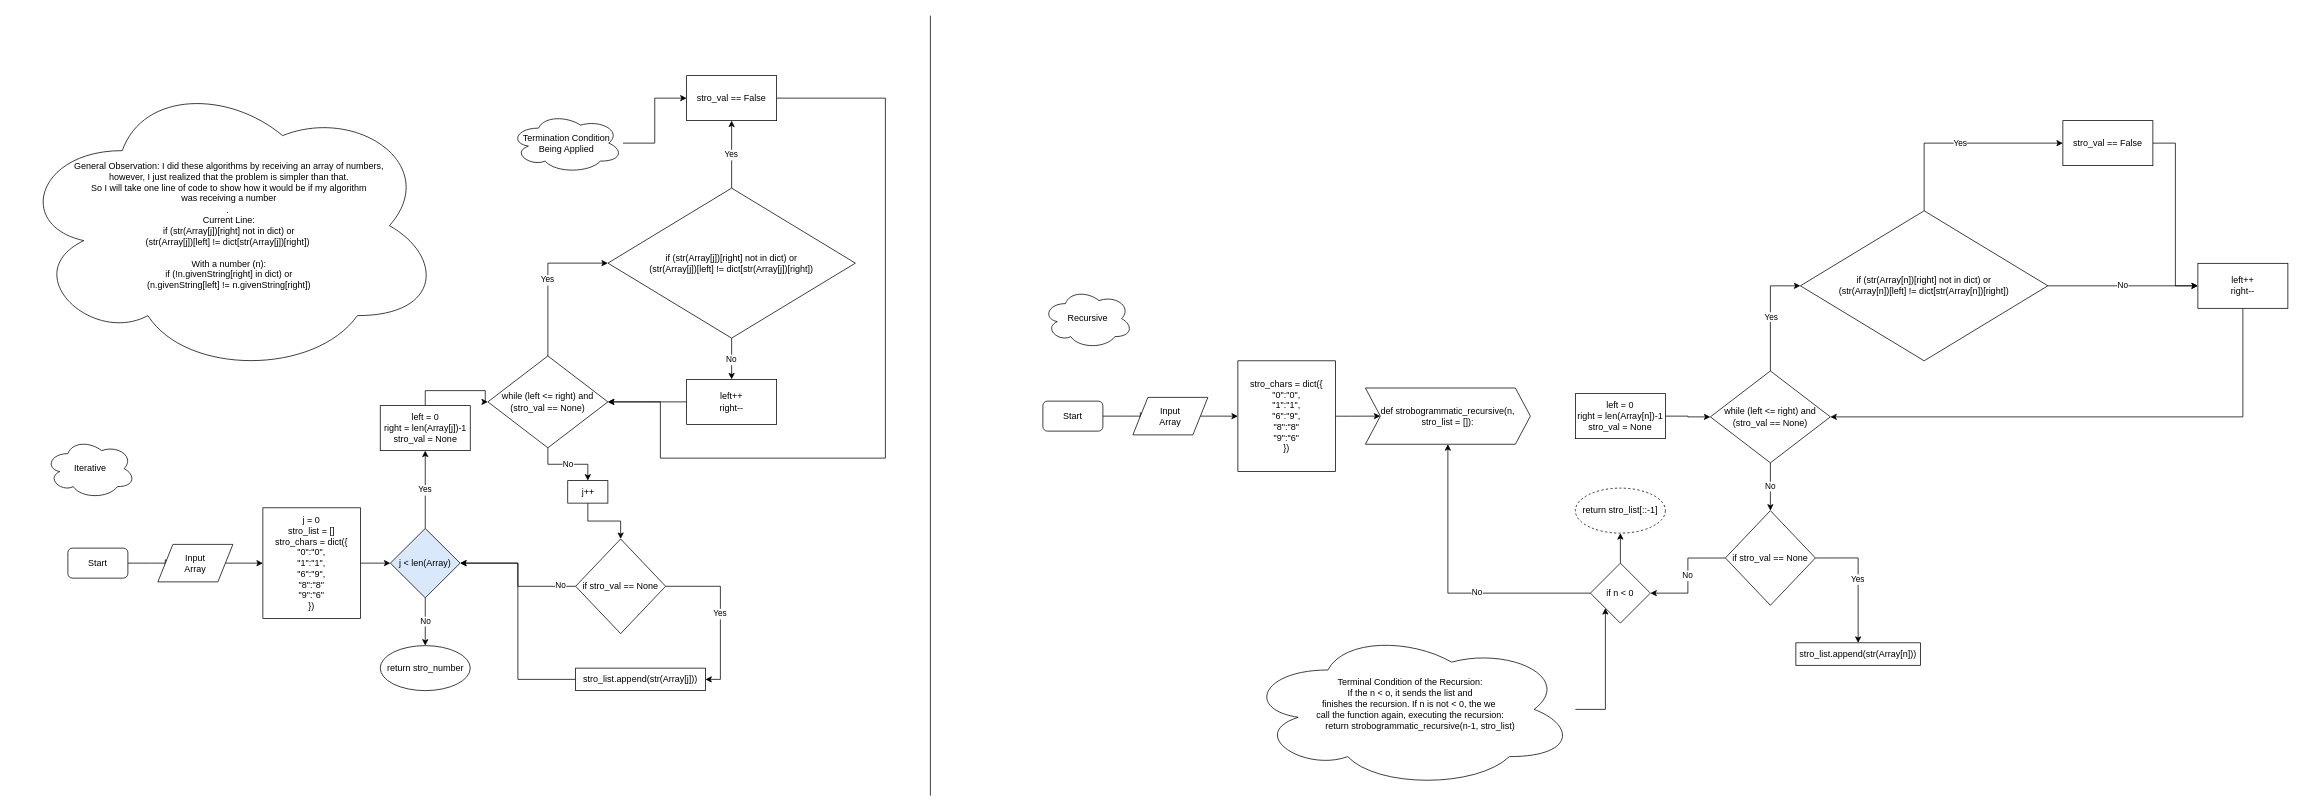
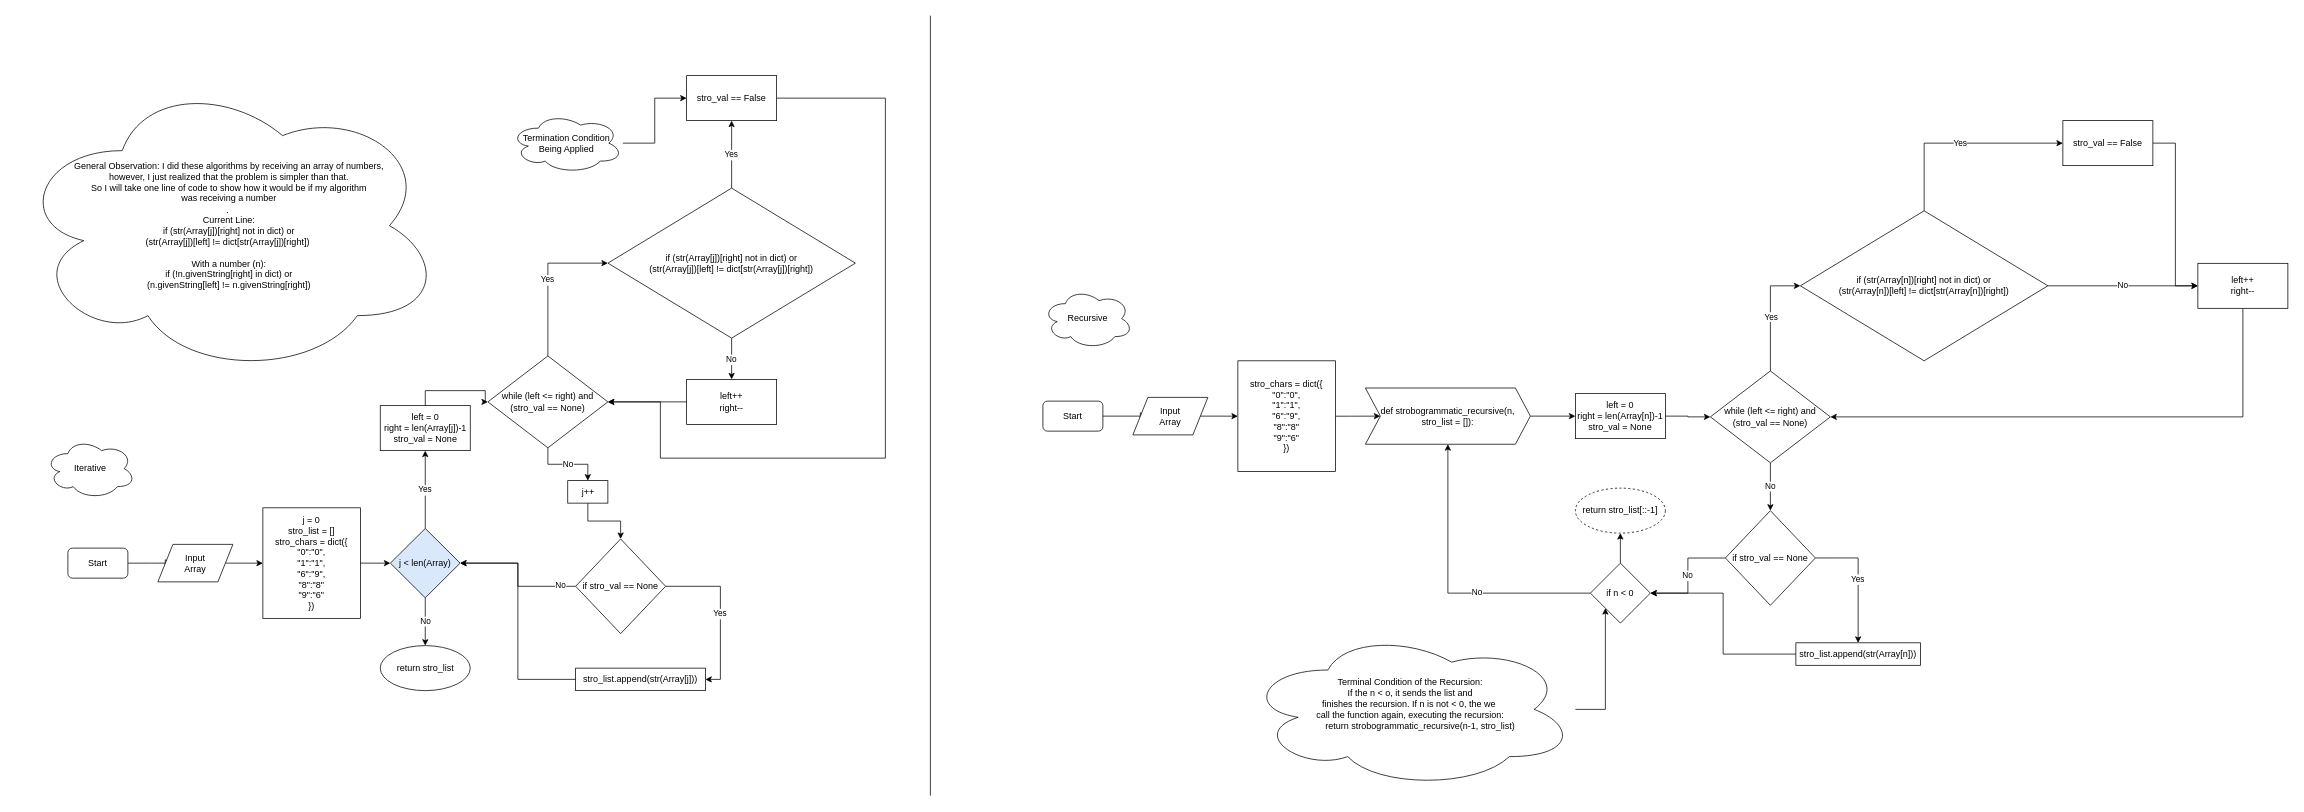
edge "def strobogrammatic_recursive(n, stro_list = []):" -> "left = 0 right = len(Array[n])-1 stro_val = None": added
edge "stro_list.append(str(Array[n]))" -> "if n < 0": added
node "return stro_number": label "return stro_number" -> "return stro_list"
